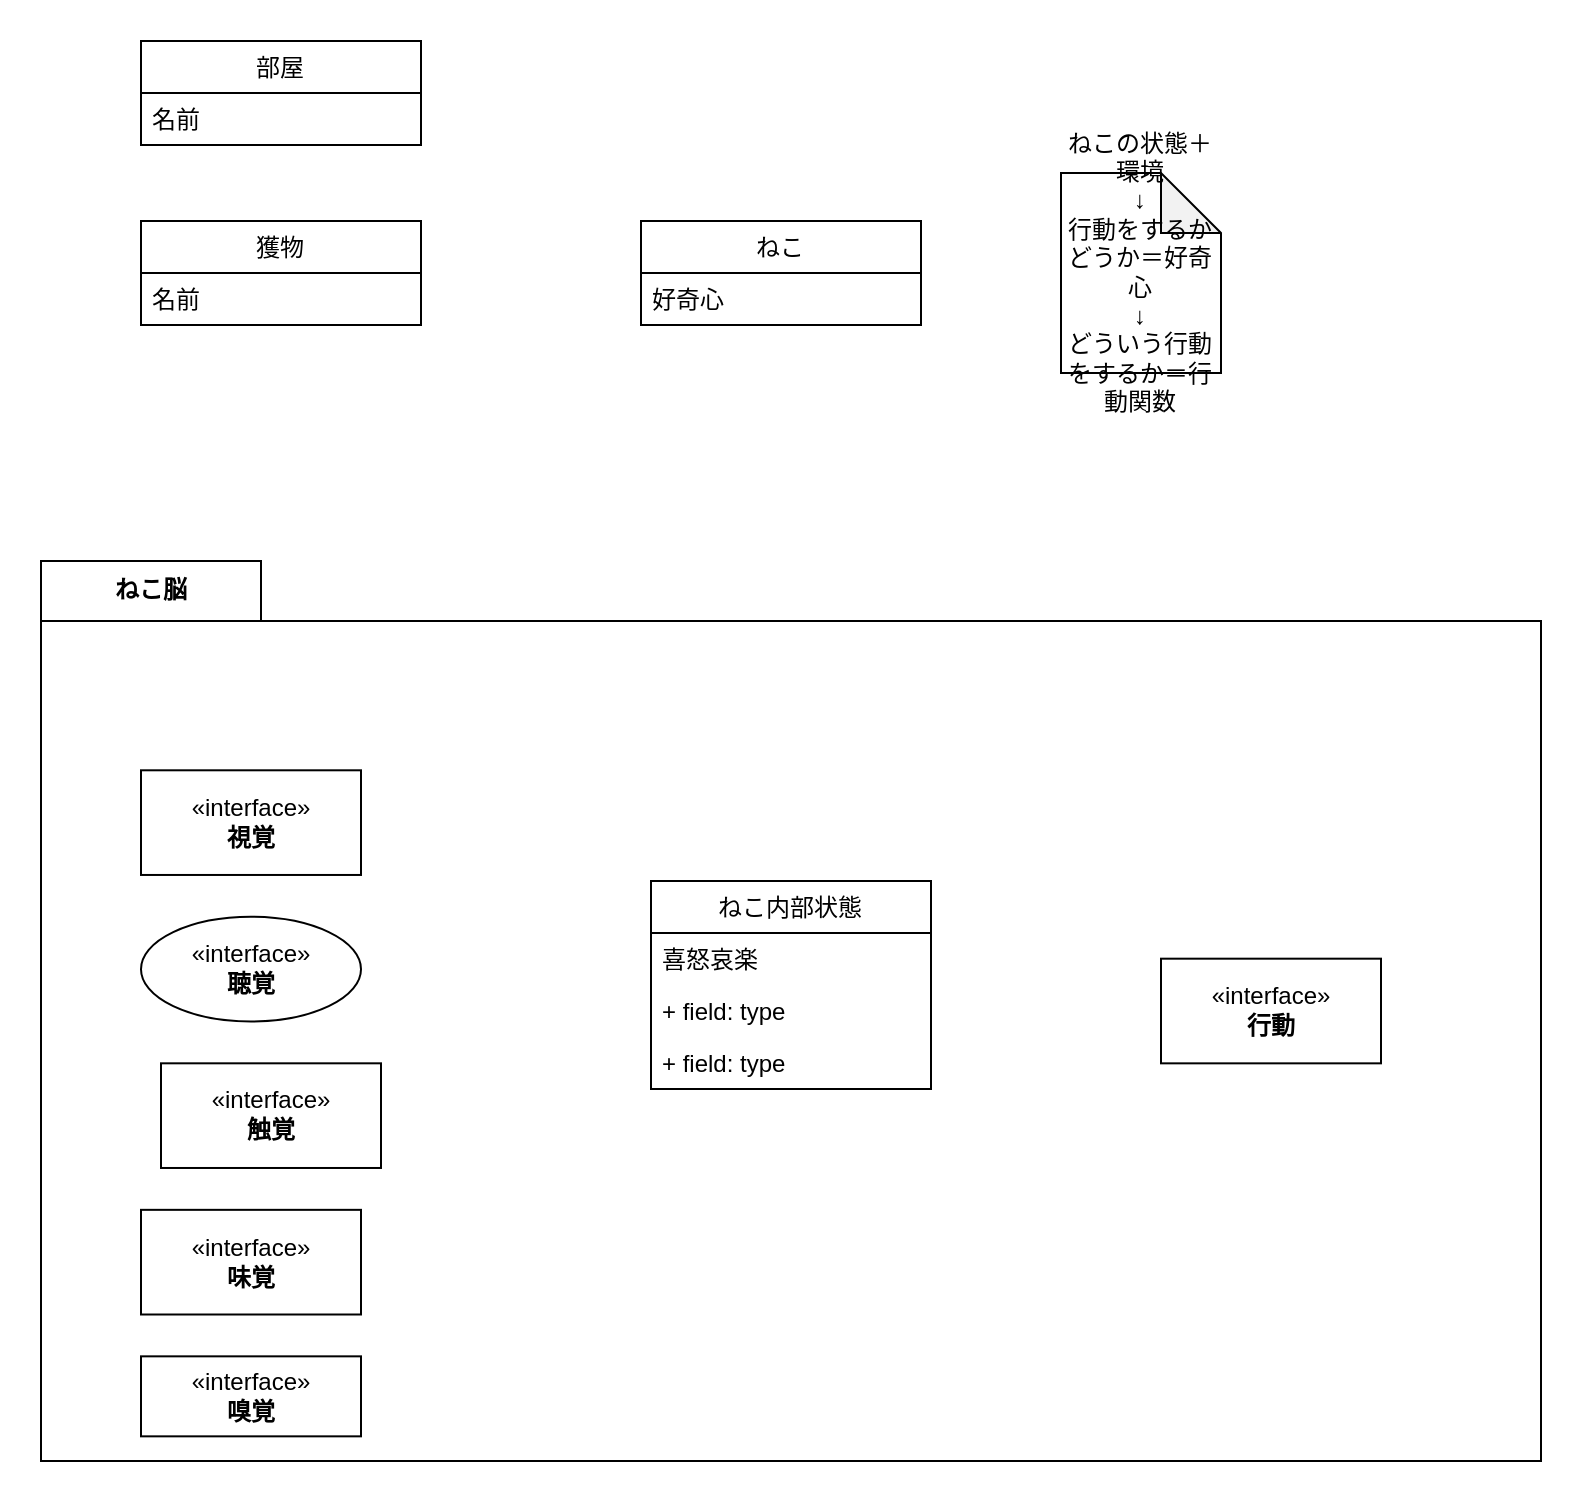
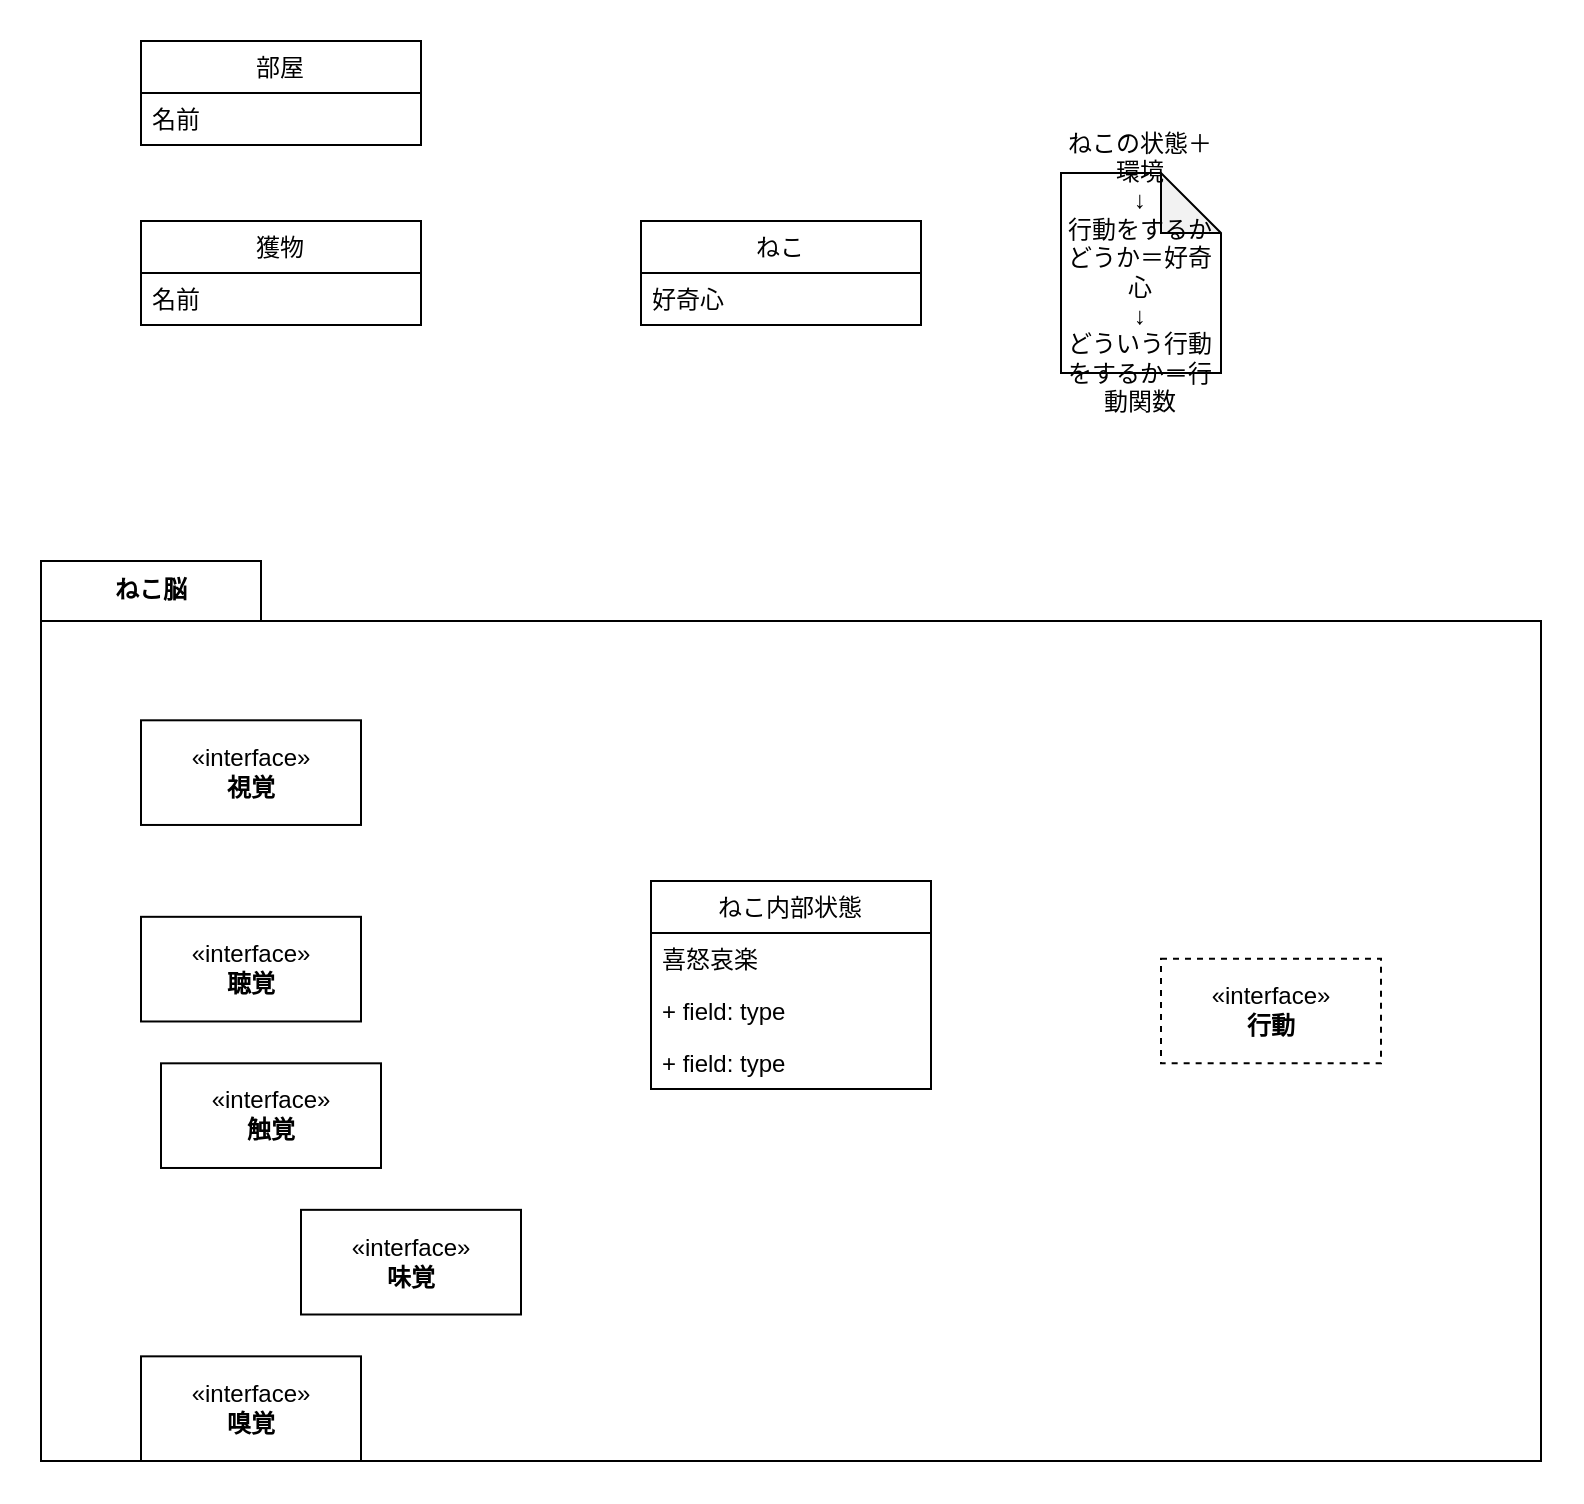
node "«interface» 視覚": moved (251, 823) -> (251, 773)
node "«interface» 聴覚": shape ellipse -> rectangle
node "«interface» 行動": style solid -> dashed
node "«interface» 味覚": moved (251, 1262) -> (411, 1262)
node "«interface» 嗅覚": size 220x80 -> 220x105
